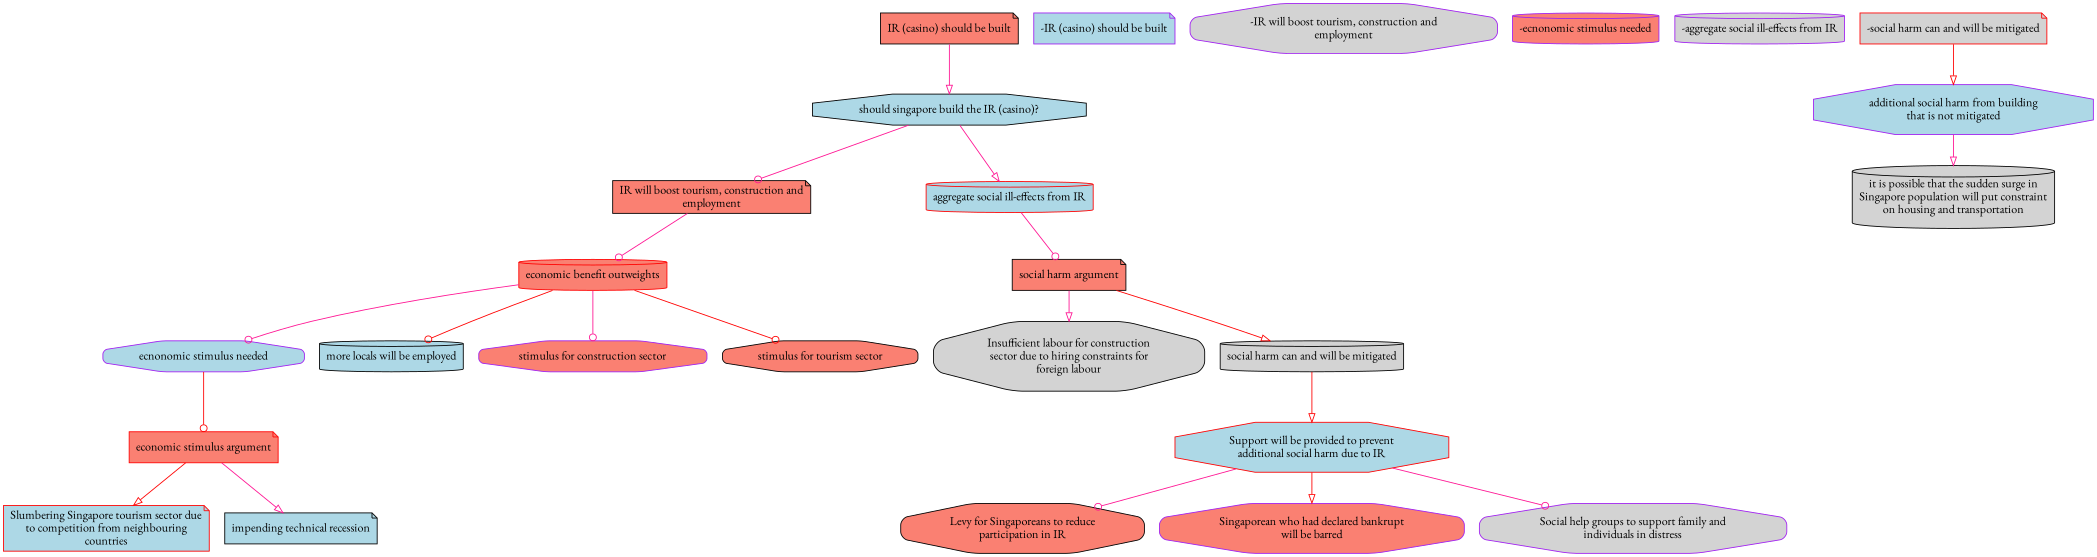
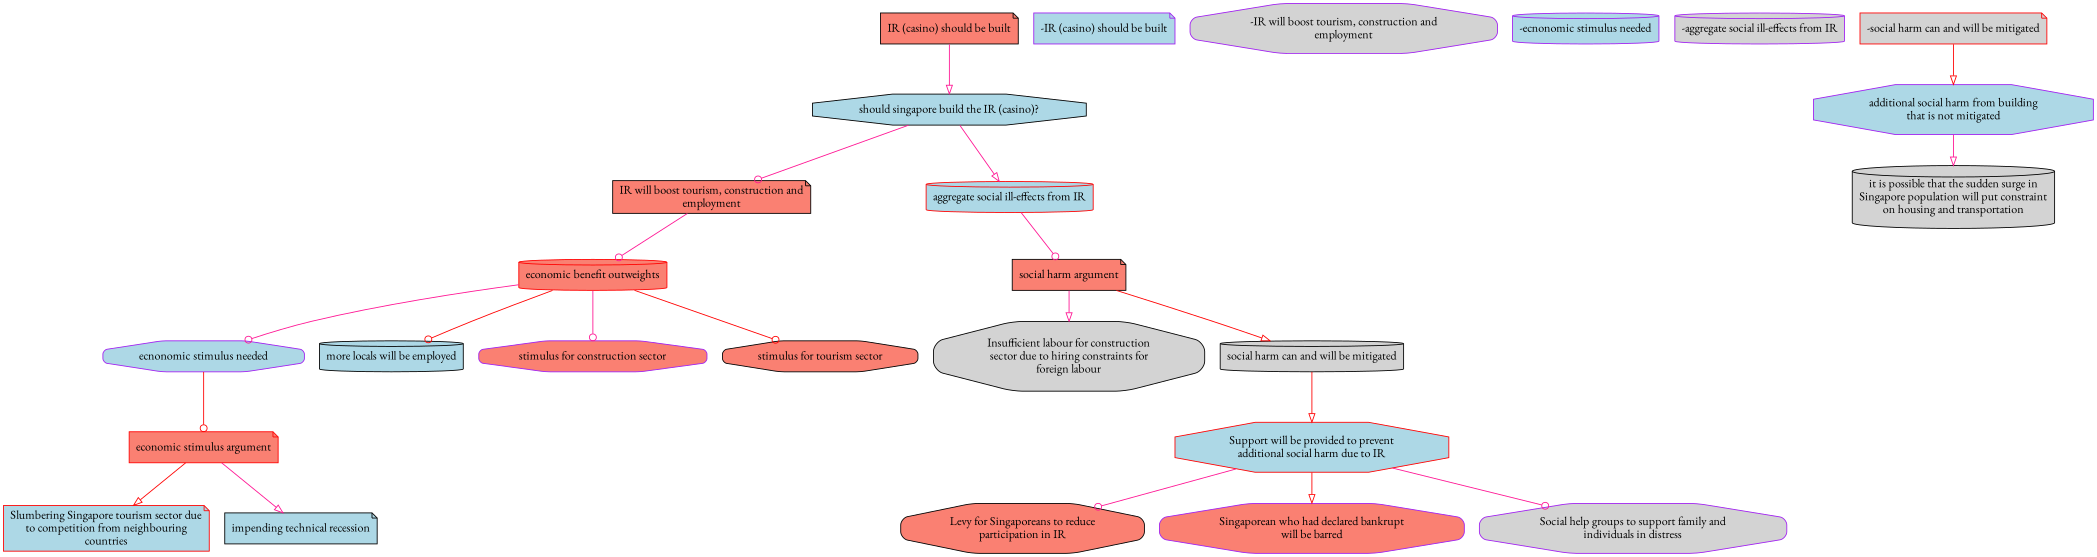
node "-ecnonomic stimulus needed": fillcolor salmon -> lightblue
